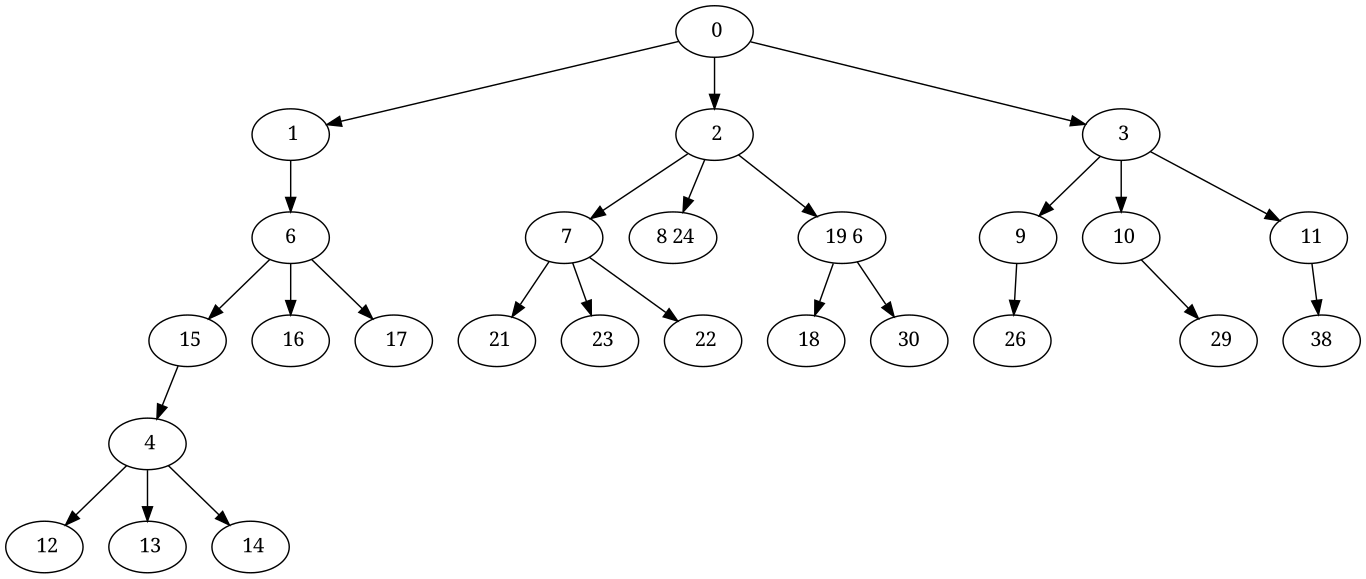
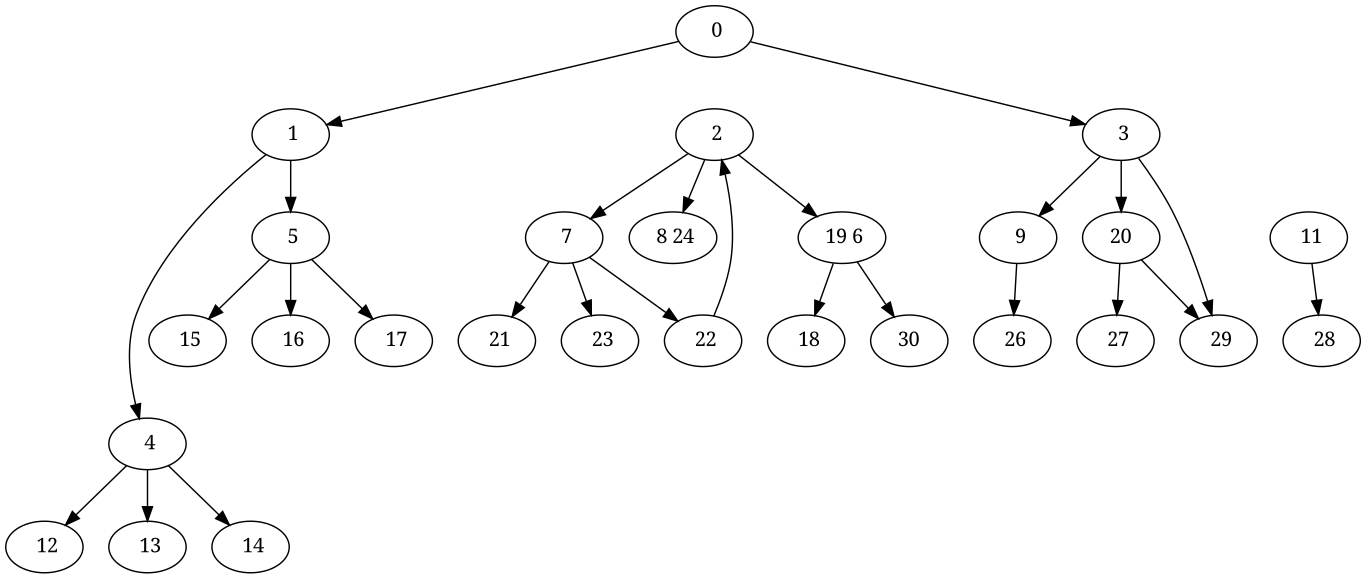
edge "0" -> "2": now "22" -> "2"
edge "3" -> "11": now "3" -> "29"
node "6": label "6" -> "5"
node "10": label "10" -> "20"
node "27": added
node "38": label "38" -> "28"
edge "15" -> "4": now "1" -> "4"
